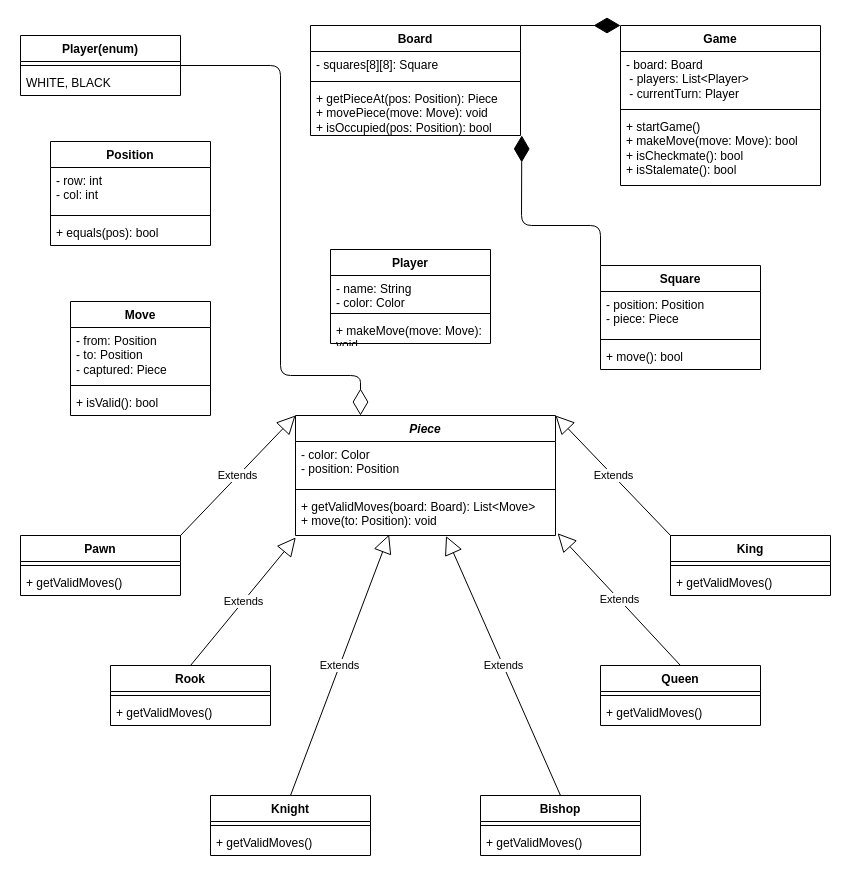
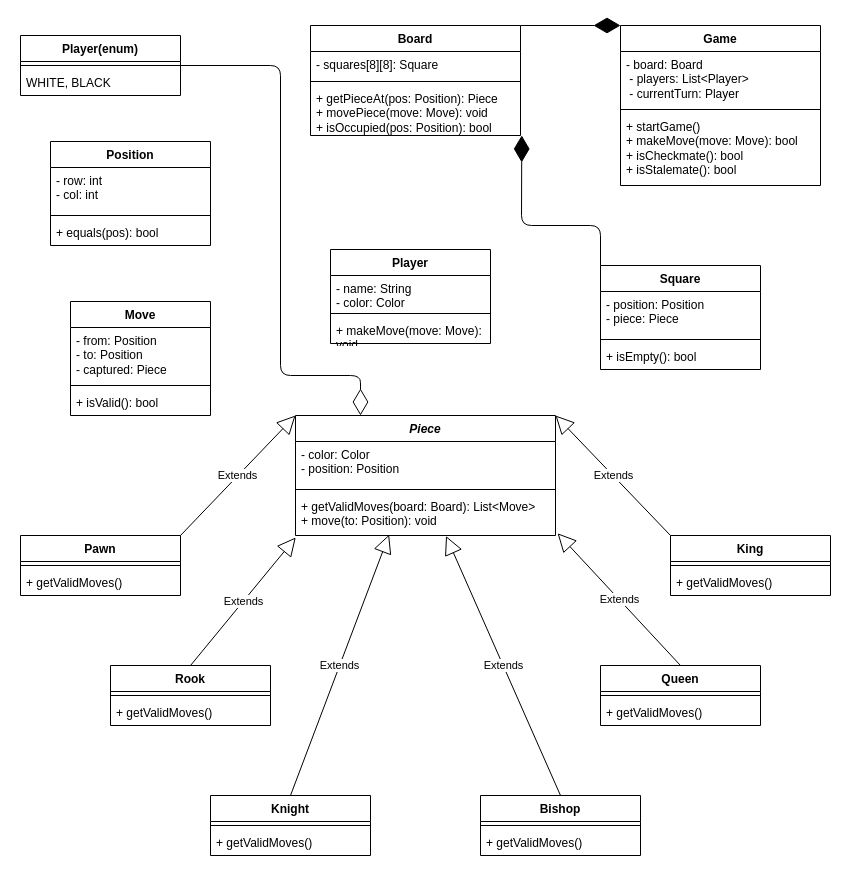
node "+ move(): bool": label "+ move(): bool" -> "+ isEmpty(): bool"
